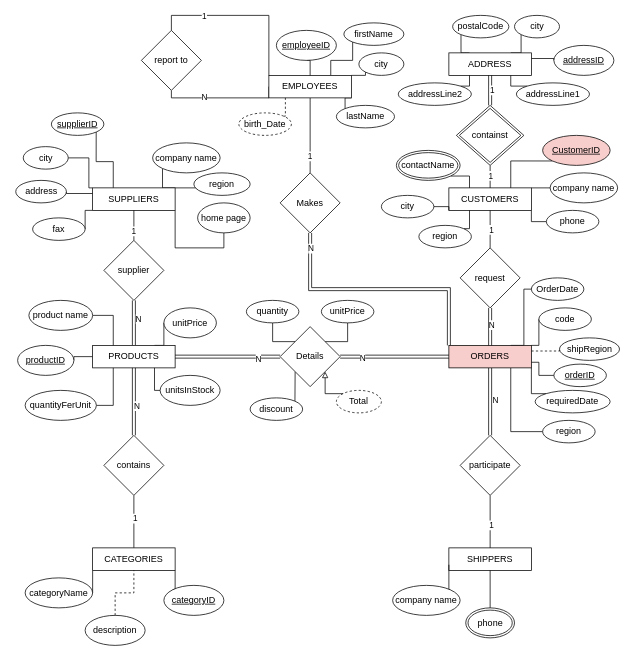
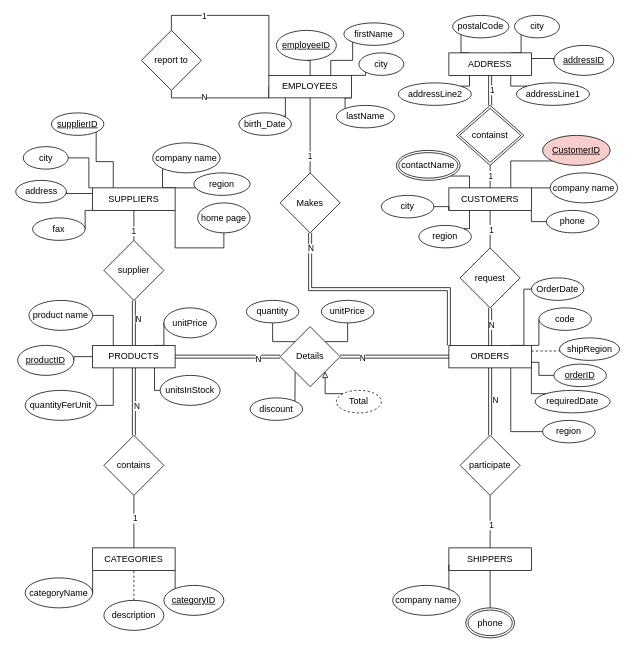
edge "EMPLOYEES" -- "birth_Date": style dashed -> solid
node "birth_Date": style dashed -> solid
node "ORDERS": fillcolor #f8cecc -> #ffffff
node "description": moved (115, 630) -> (134, 615)
